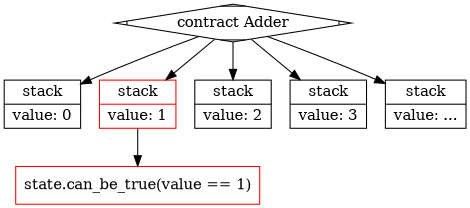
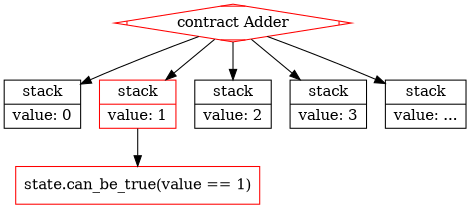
node "contract Adder": color black -> red
